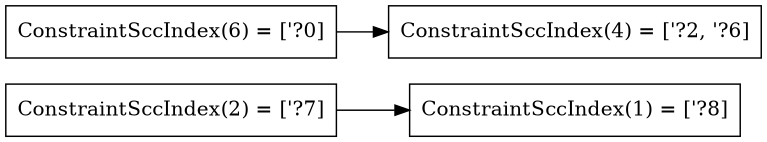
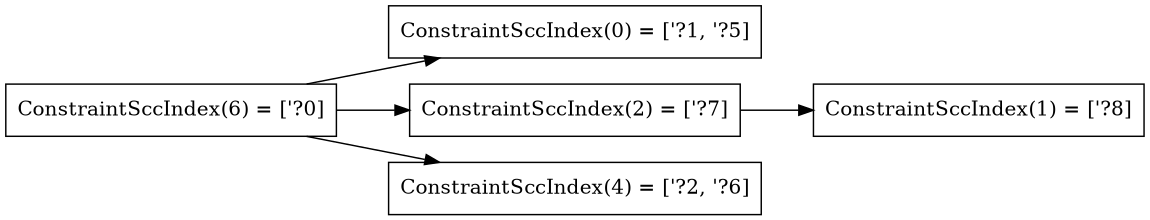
node "ConstraintSccIndex(0) = ['?1, '?5]": added
edge "ConstraintSccIndex(6) = ['?0]" -> "ConstraintSccIndex(2) = ['?7]": added
